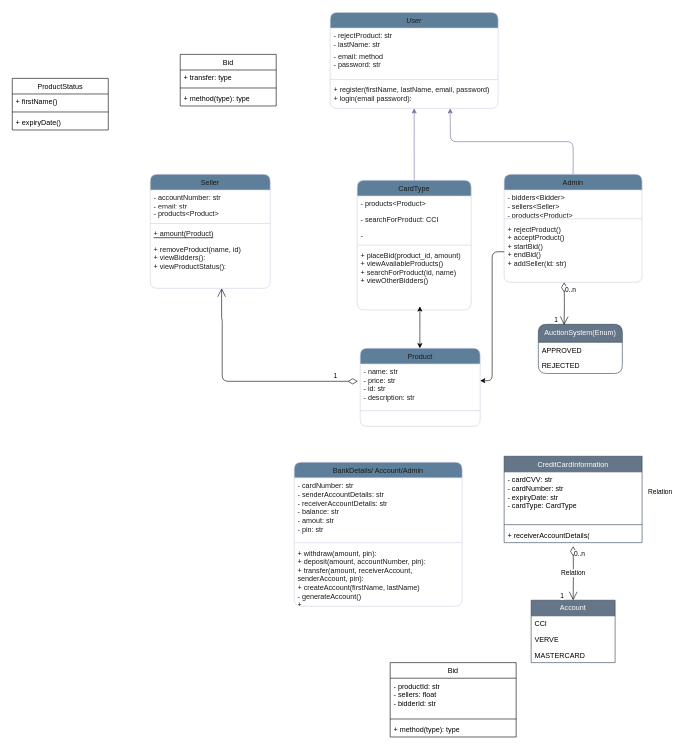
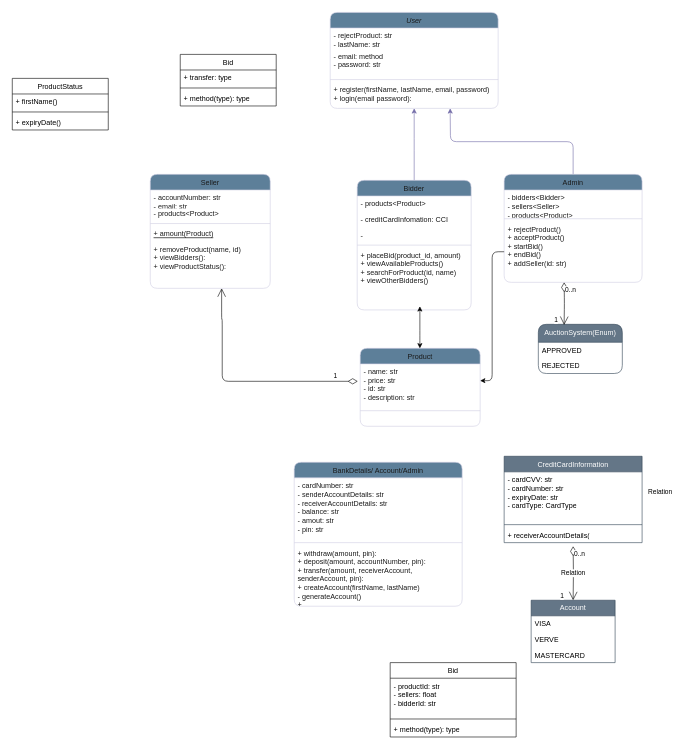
node "CardType": label "CardType" -> "Bidder"
node "- searchForProduct: CCI": label "- searchForProduct: CCI" -> "- creditCardInfomation: CCI"
node "CCI": label "CCI" -> "VISA"
